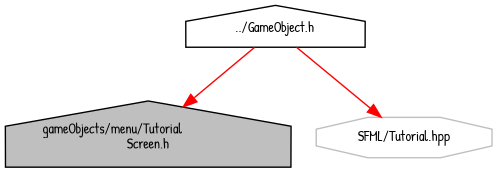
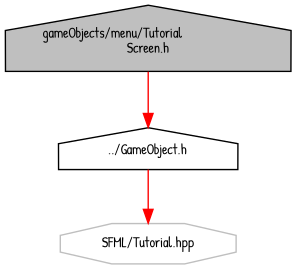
edge "../GameObject.h" -> "gameObjects/menu/Tutorial Screen.h": reversed
